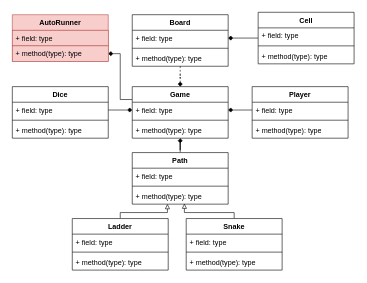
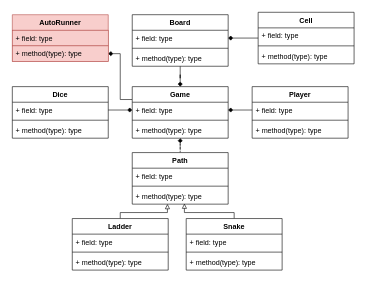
edge "Board" -> "Game": style dashed -> solid
edge "Path" -> "Game": style solid -> dashed
